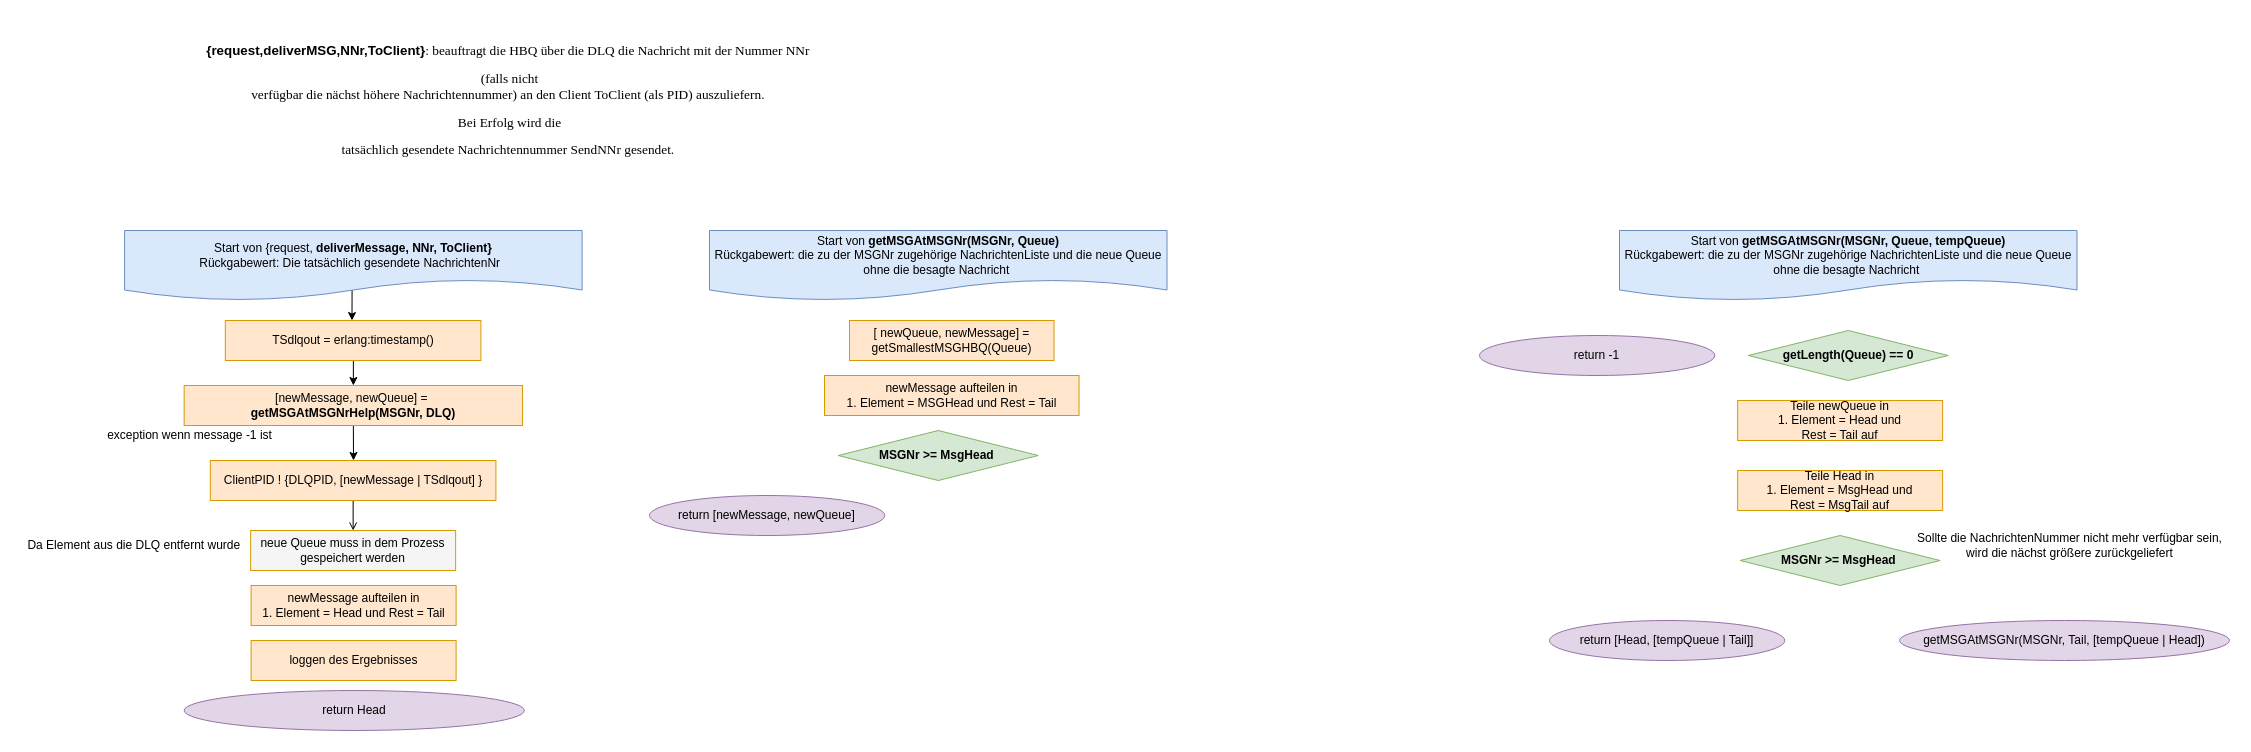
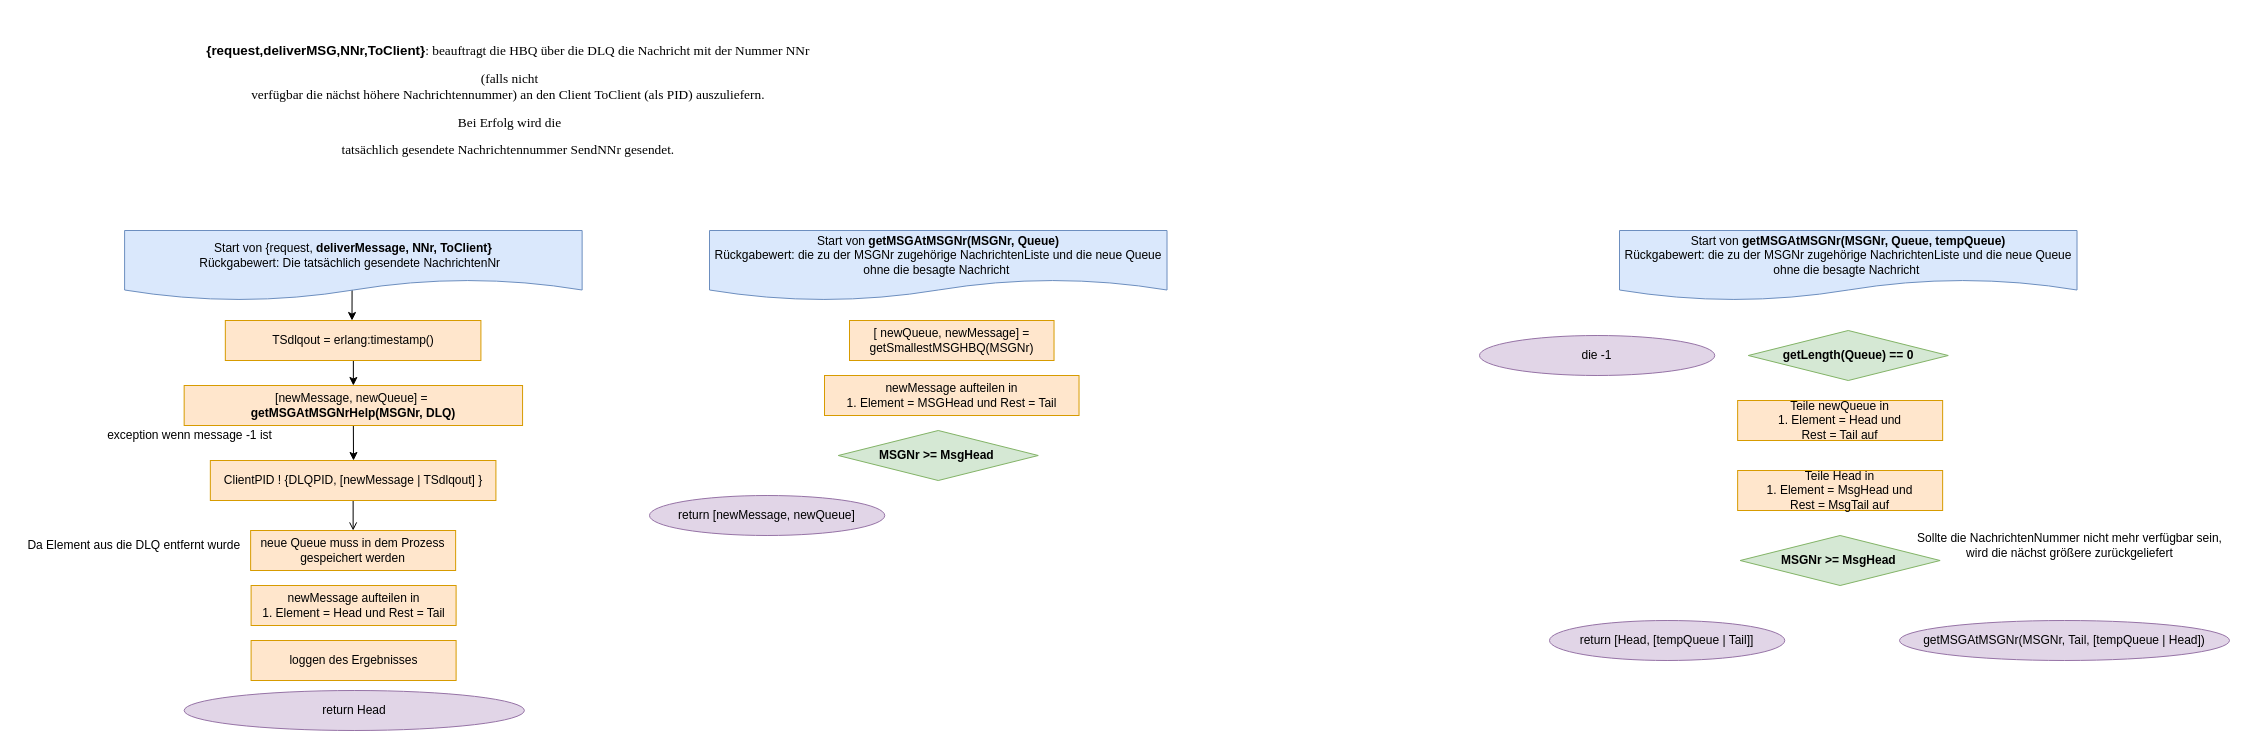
node "[ newQueue, newMessage] = getSmallestMSGHBQ(Queue)": label "[ newQueue, newMessage] = getSmallestMSGHBQ(Queue)" -> "[ newQueue, newMessage] = getSmallestMSGHBQ(MSGNr)"
node "return -1": label "return -1" -> "die -1"
node "neue Queue muss in dem Prozess gespeichert werden": fillcolor #f5f5f5 -> #ffe6cc
